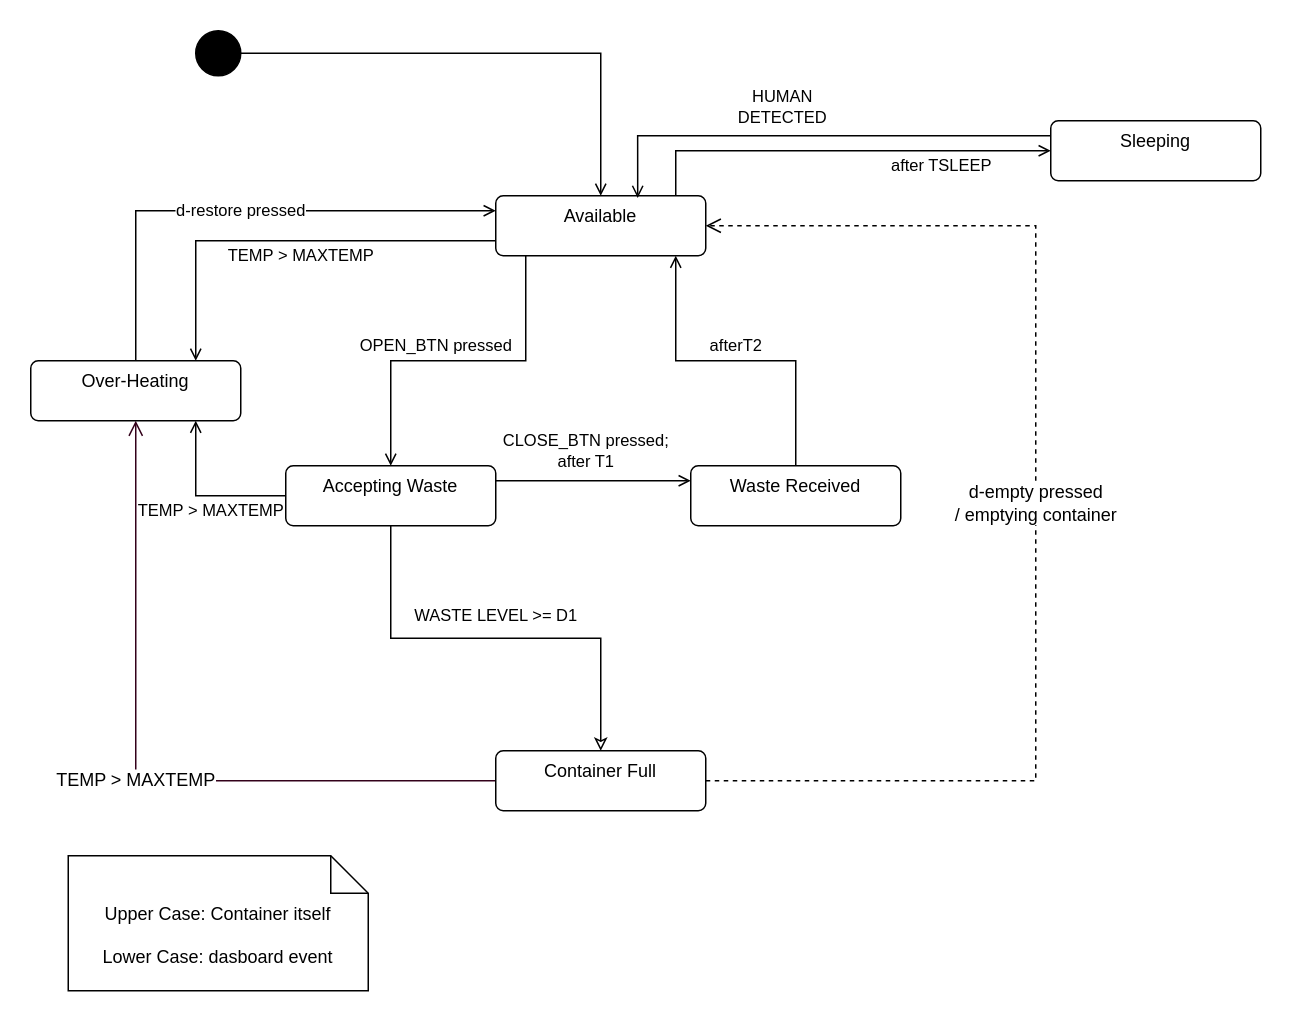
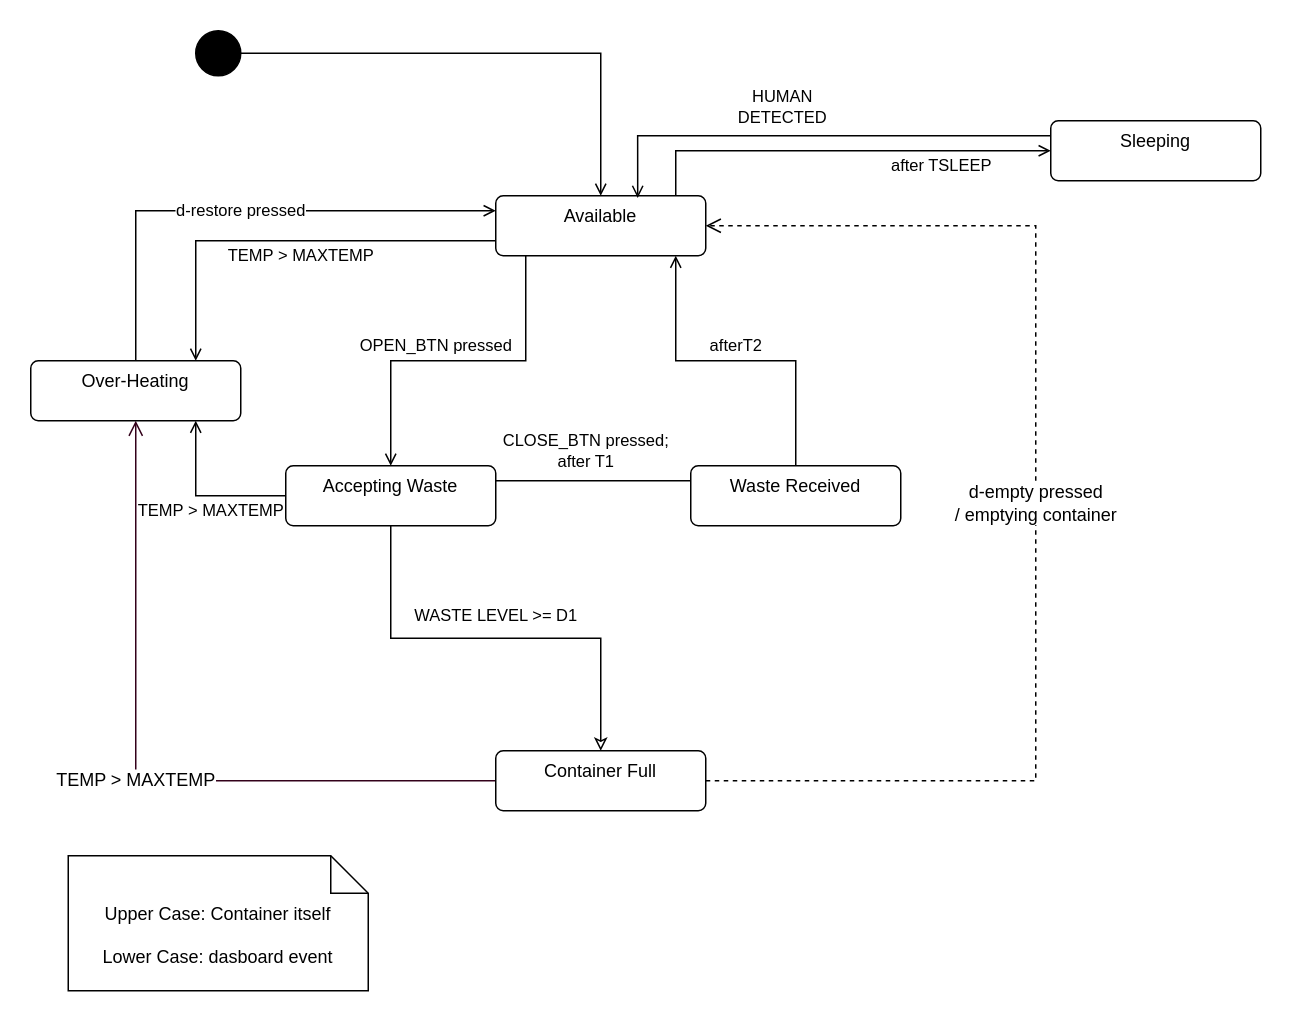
edge "Accepting Waste" -> "Waste Received": arrowhead open -> none
